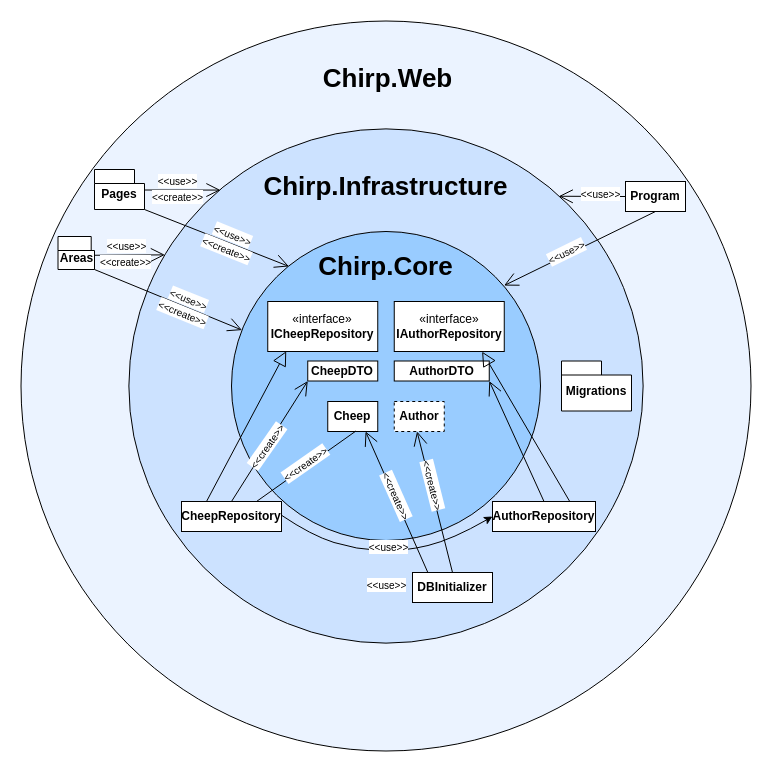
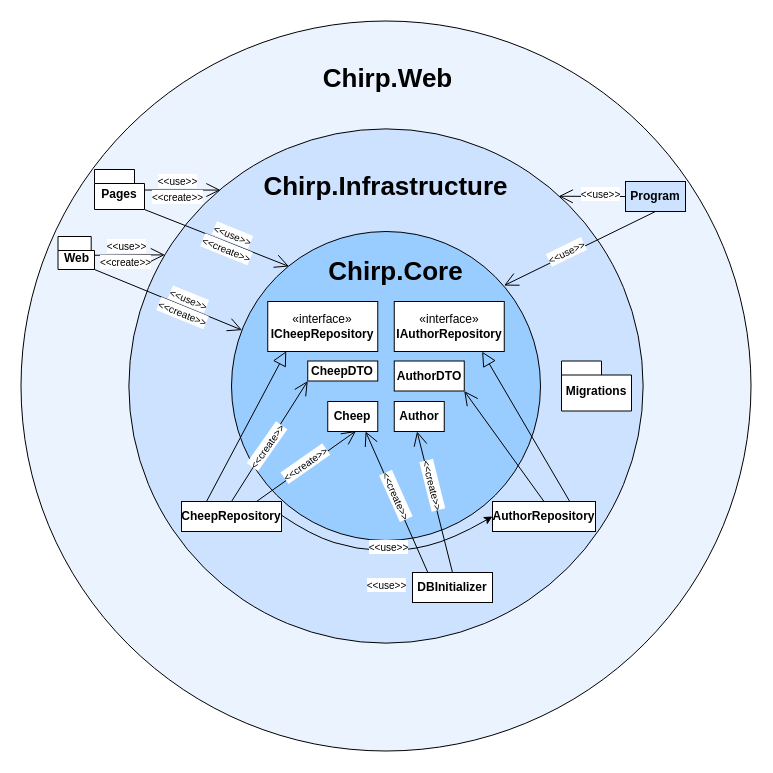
node "Program": fillcolor #ffffff -> #cce2ff
node "Areas": label "Areas" -> "Web"
node "Chirp.Core": moved (386, 267) -> (396, 272)
node "AuthorDTO": size 95x20 -> 70x30
node "Author": style dashed -> solid
edge "Cheep" -- "CheepRepository": arrowhead none -> open
